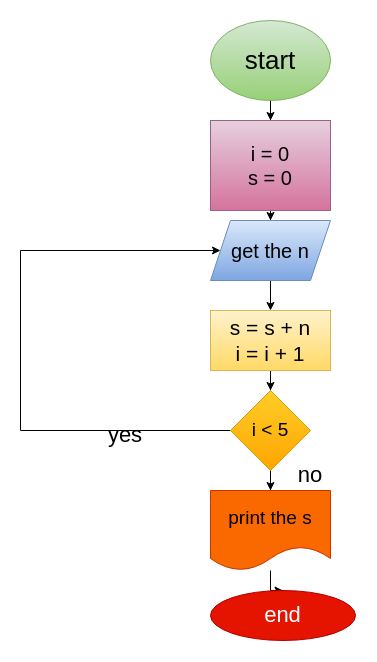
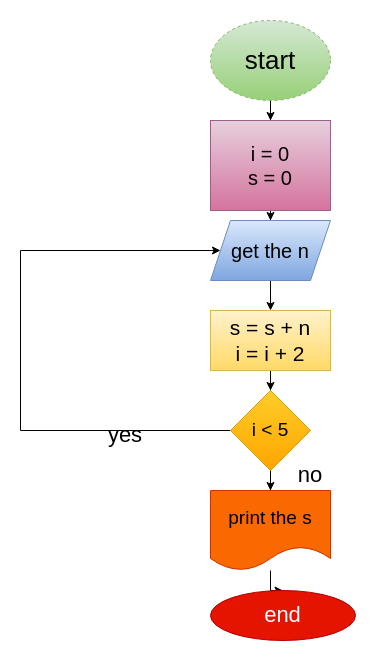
node "start": style solid -> dashed
node "s = s + n i = i + 1": label "s = s + n i = i + 1" -> "s = s + n i = i + 2"
